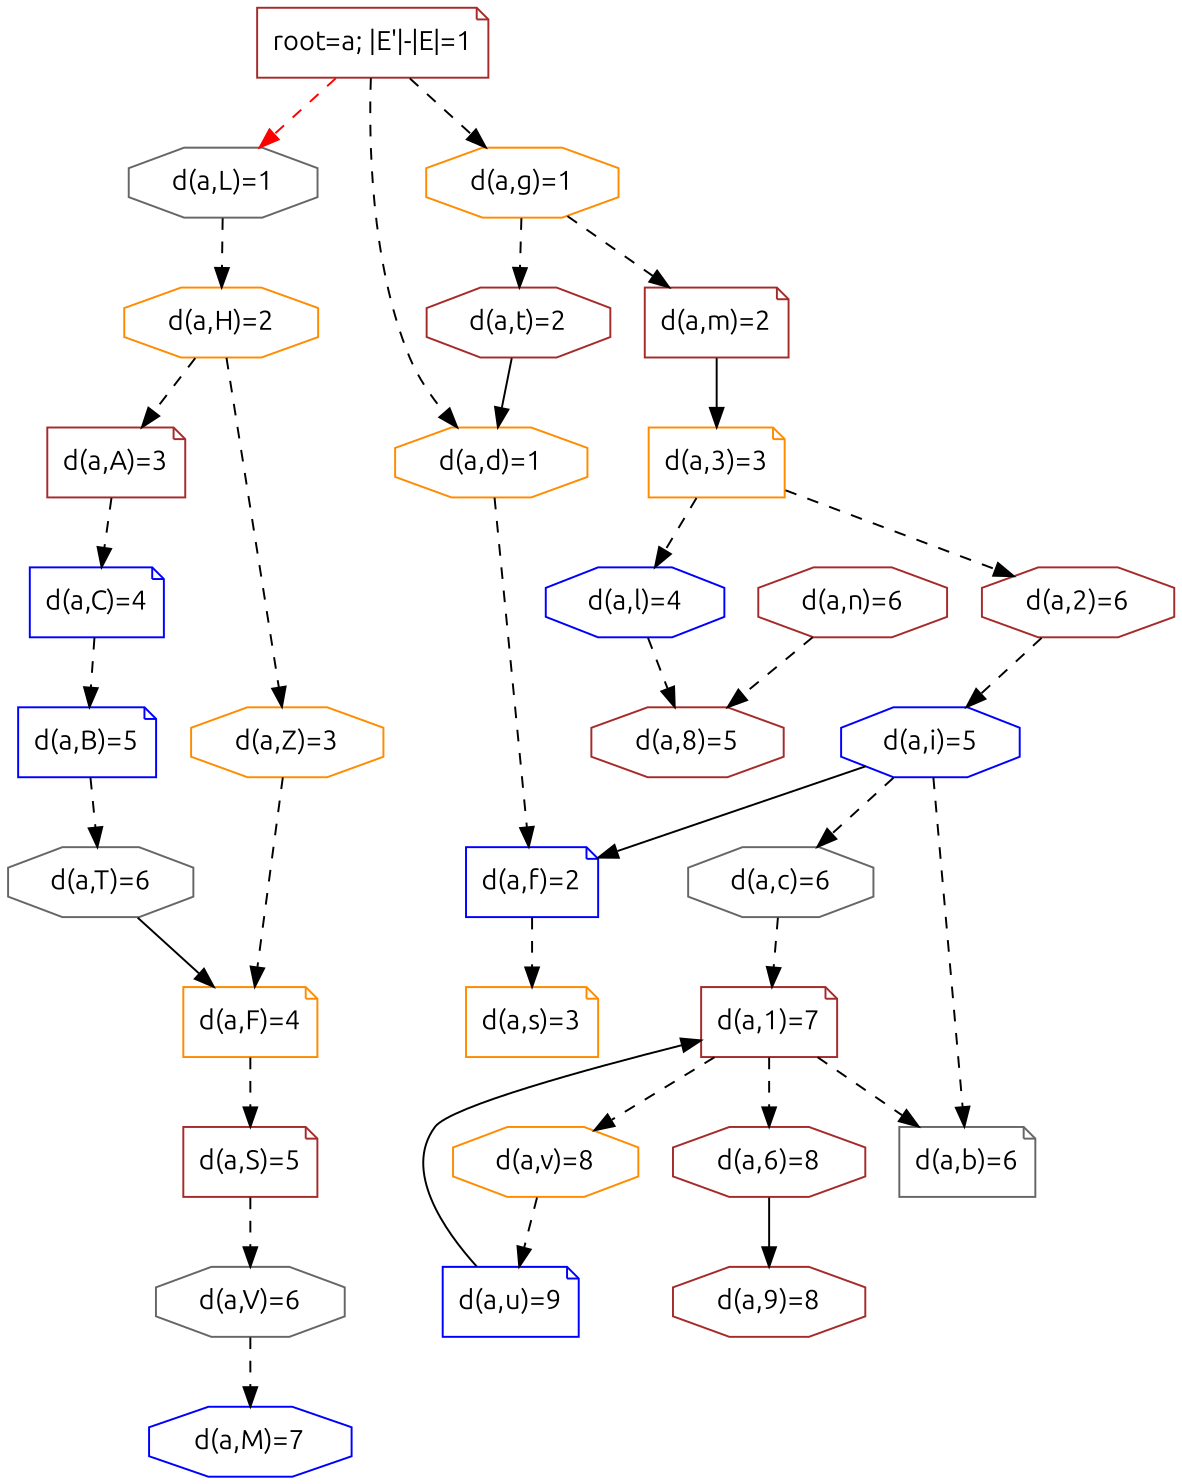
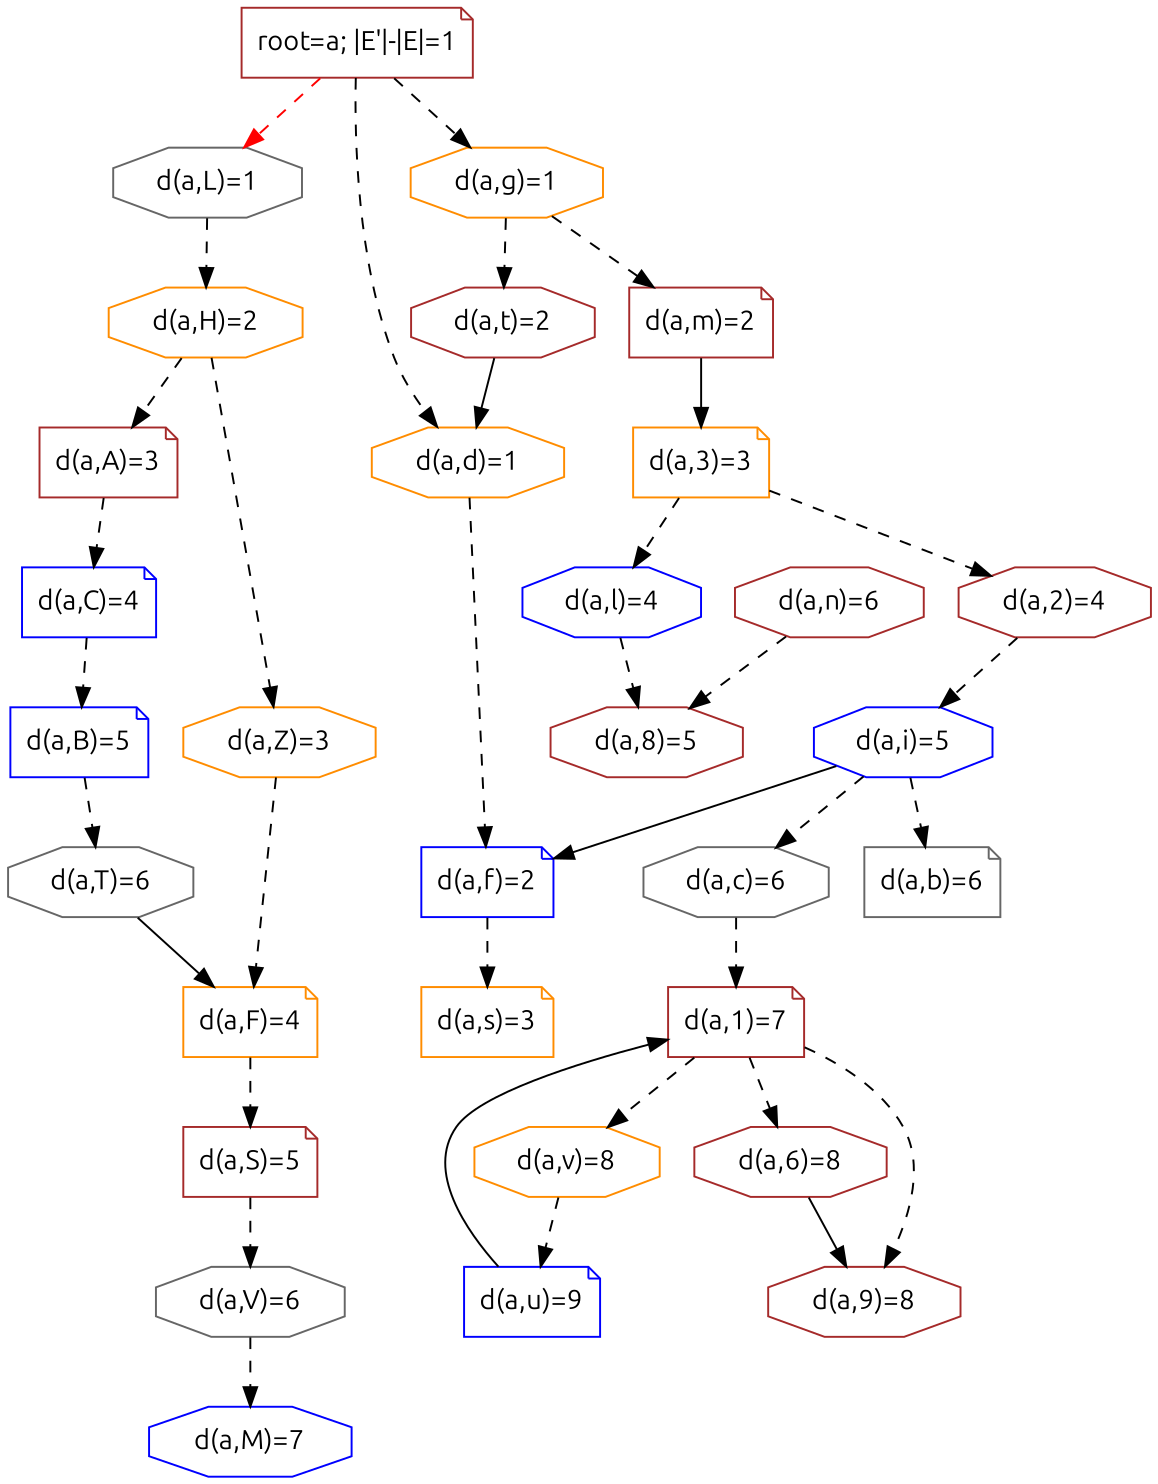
node "d(a,2)=6": label "d(a,2)=6" -> "d(a,2)=4"
edge "d(a,1)=7" -> "d(a,b)=6": now "d(a,1)=7" -> "d(a,9)=8"
